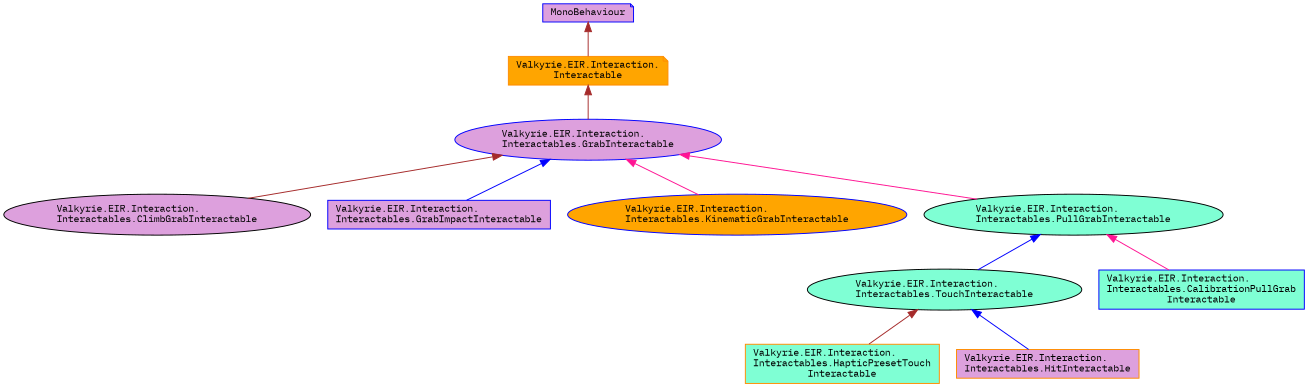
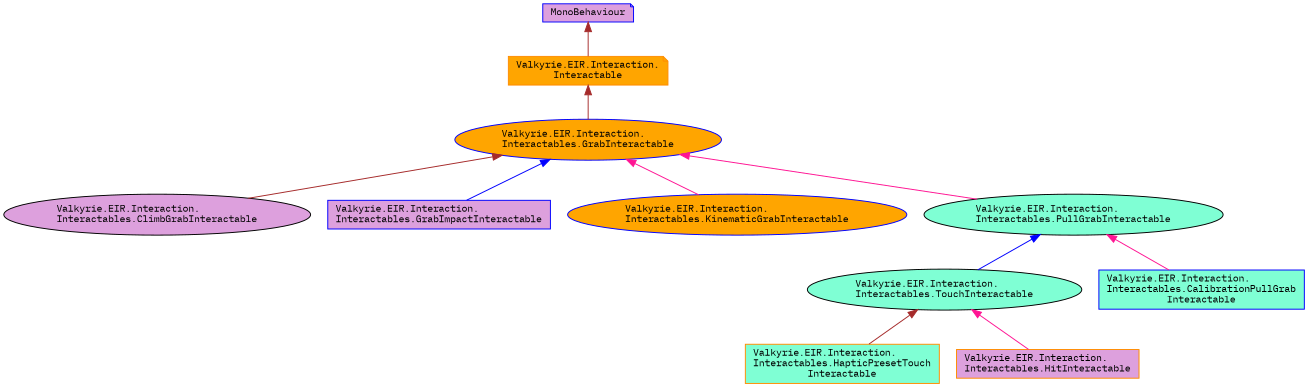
node "Valkyrie.EIR.Interaction. Interactables.GrabInteractable": fillcolor plum -> orange
edge "Valkyrie.EIR.Interaction. Interactables.HitInteractable" -> "Valkyrie.EIR.Interaction. Interactables.TouchInteractable": color blue -> deeppink
